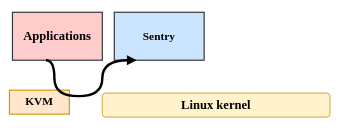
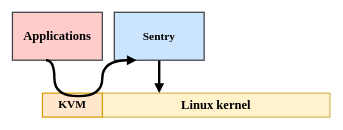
edge "Sentry" -> "Linux kernel": added
node "KVM": moved (39, 102) -> (72, 105)
node "Linux kernel": shape rounded rectangle -> rectangle
